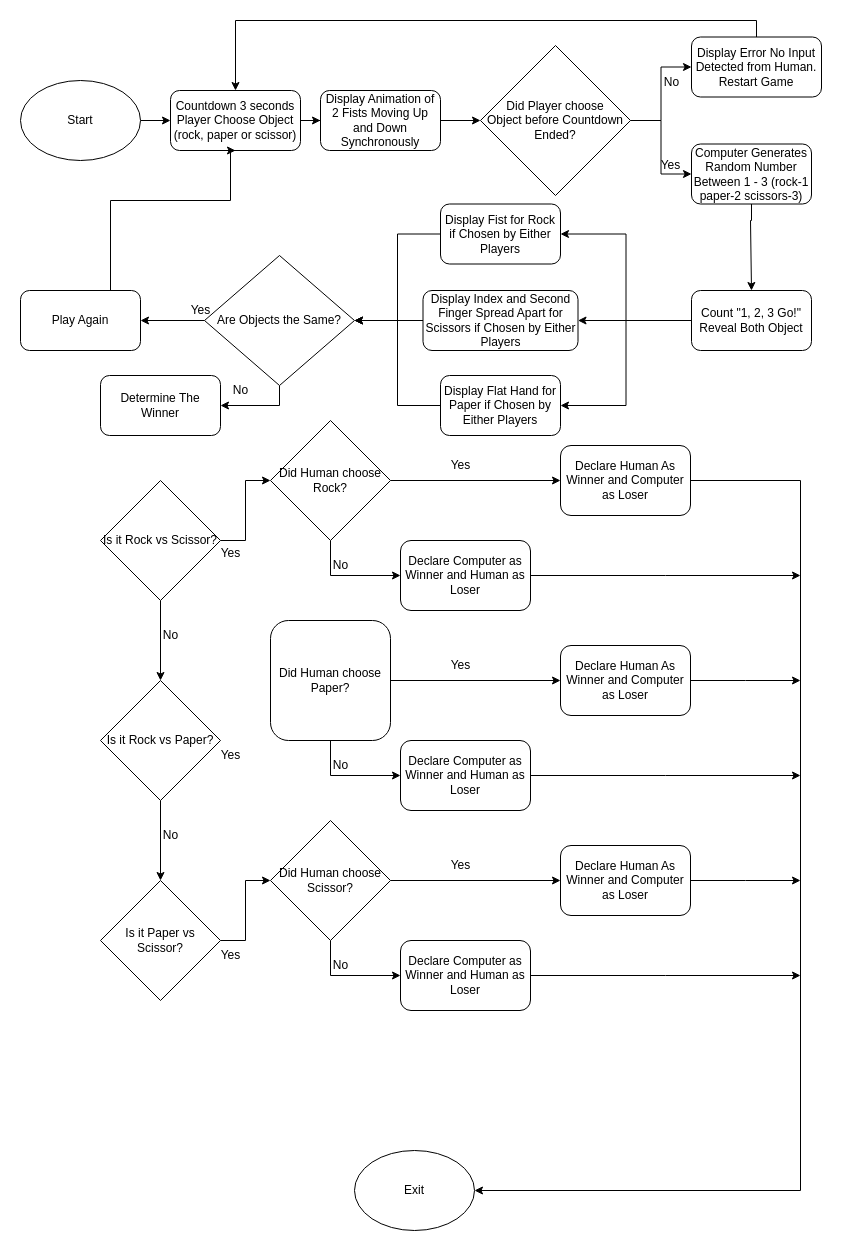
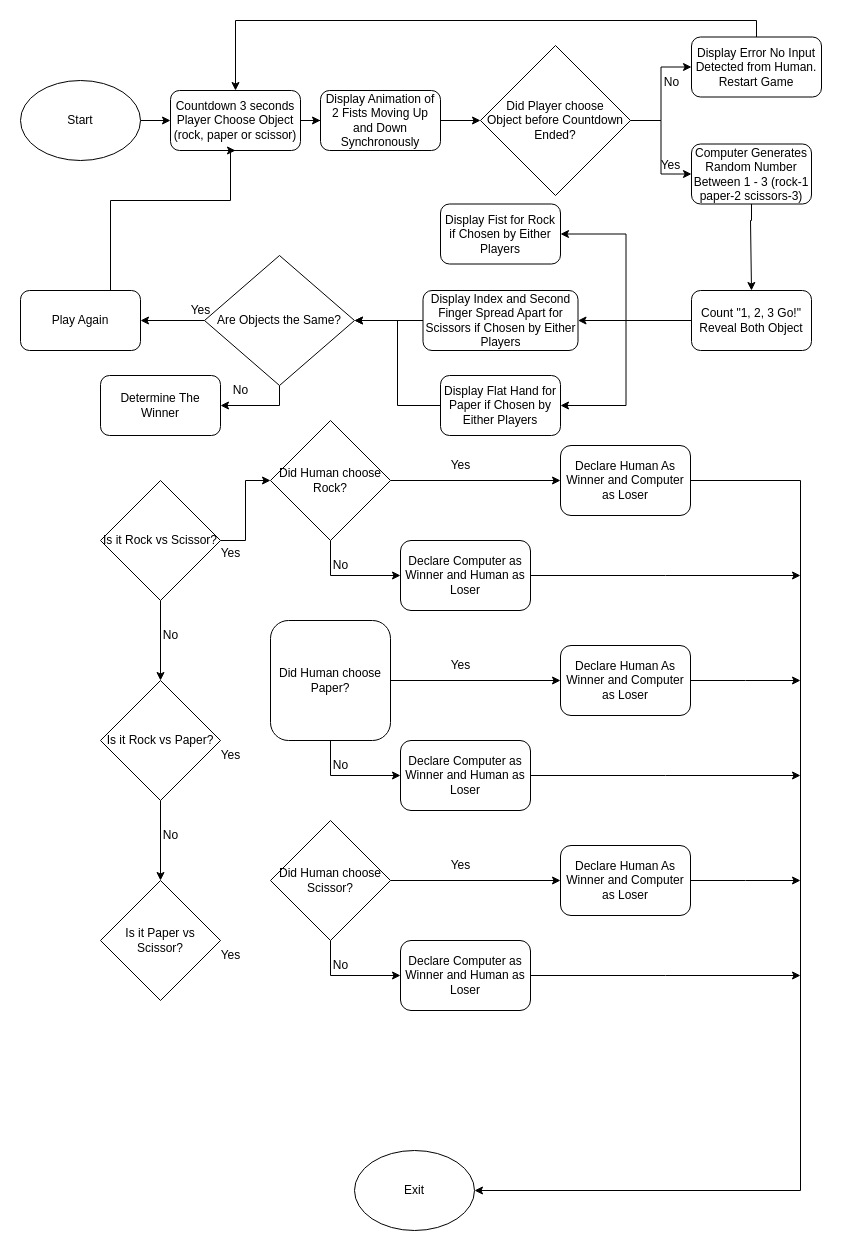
edge "Display Fist for Rock if Chosen by Either Players" -> "Are Objects the Same?": removed
edge "Is it Paper vs Scissor?" -> "Did Human choose Scissor?": removed
